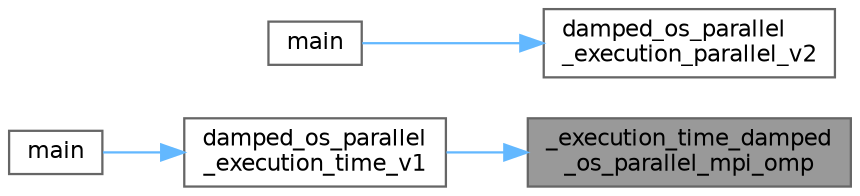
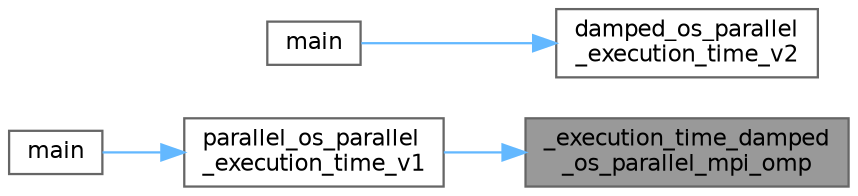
node "damped_os_parallel _execution_parallel_v2": label "damped_os_parallel _execution_parallel_v2" -> "damped_os_parallel _execution_time_v2"
node "damped_os_parallel _execution_time_v1": label "damped_os_parallel _execution_time_v1" -> "parallel_os_parallel _execution_time_v1"
